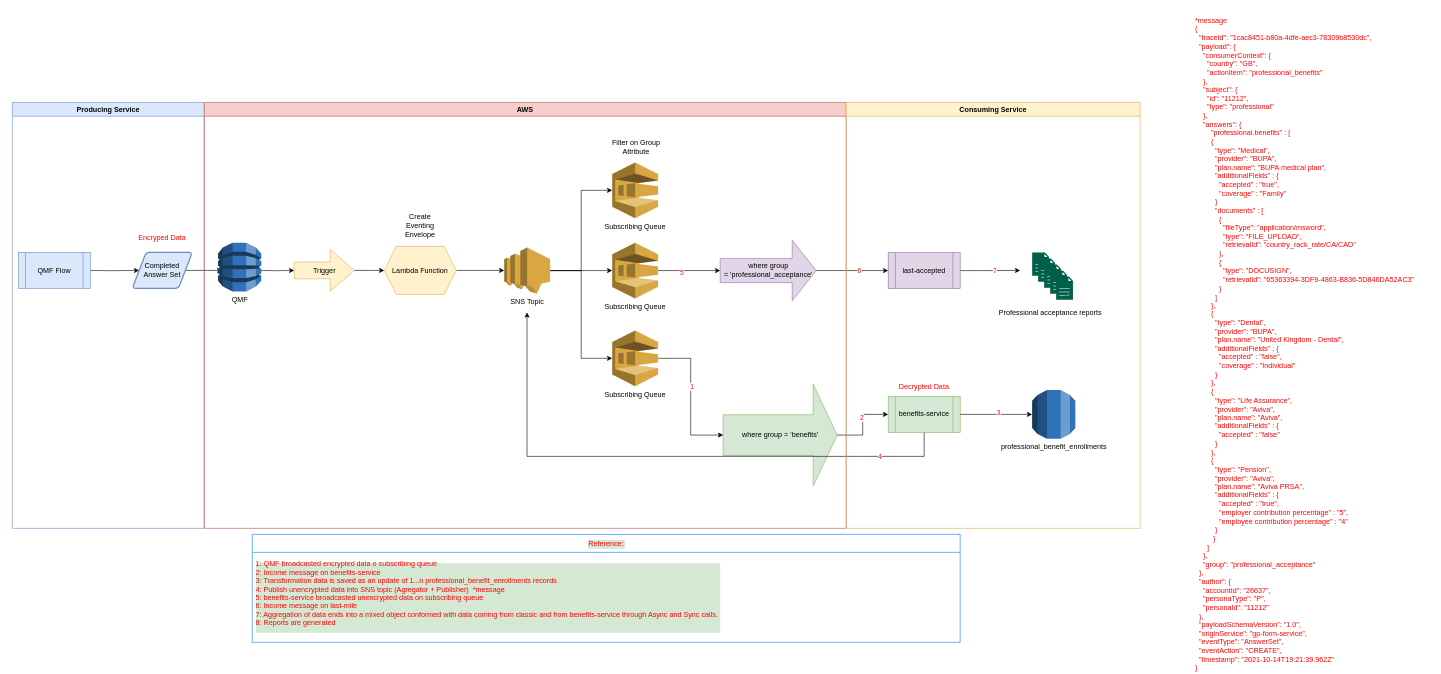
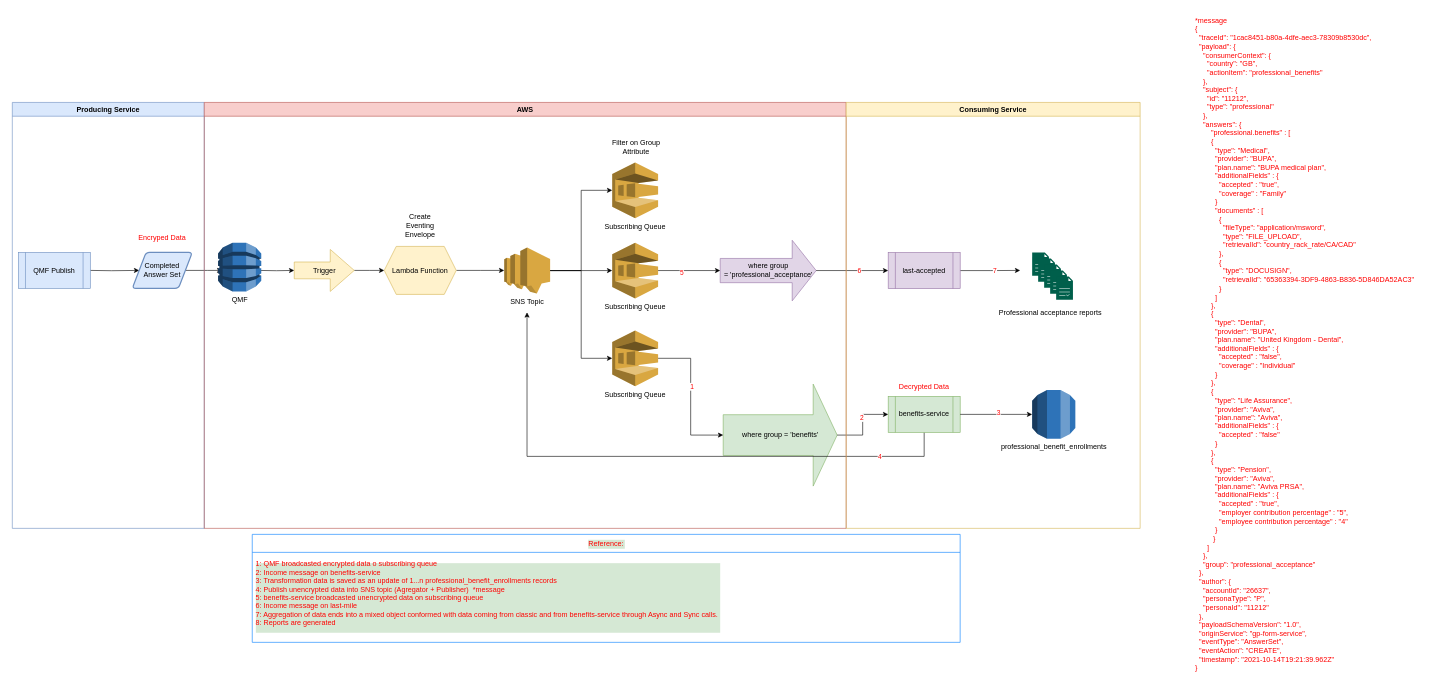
node "QMF Flow": label "QMF Flow" -> "QMF Publish"
